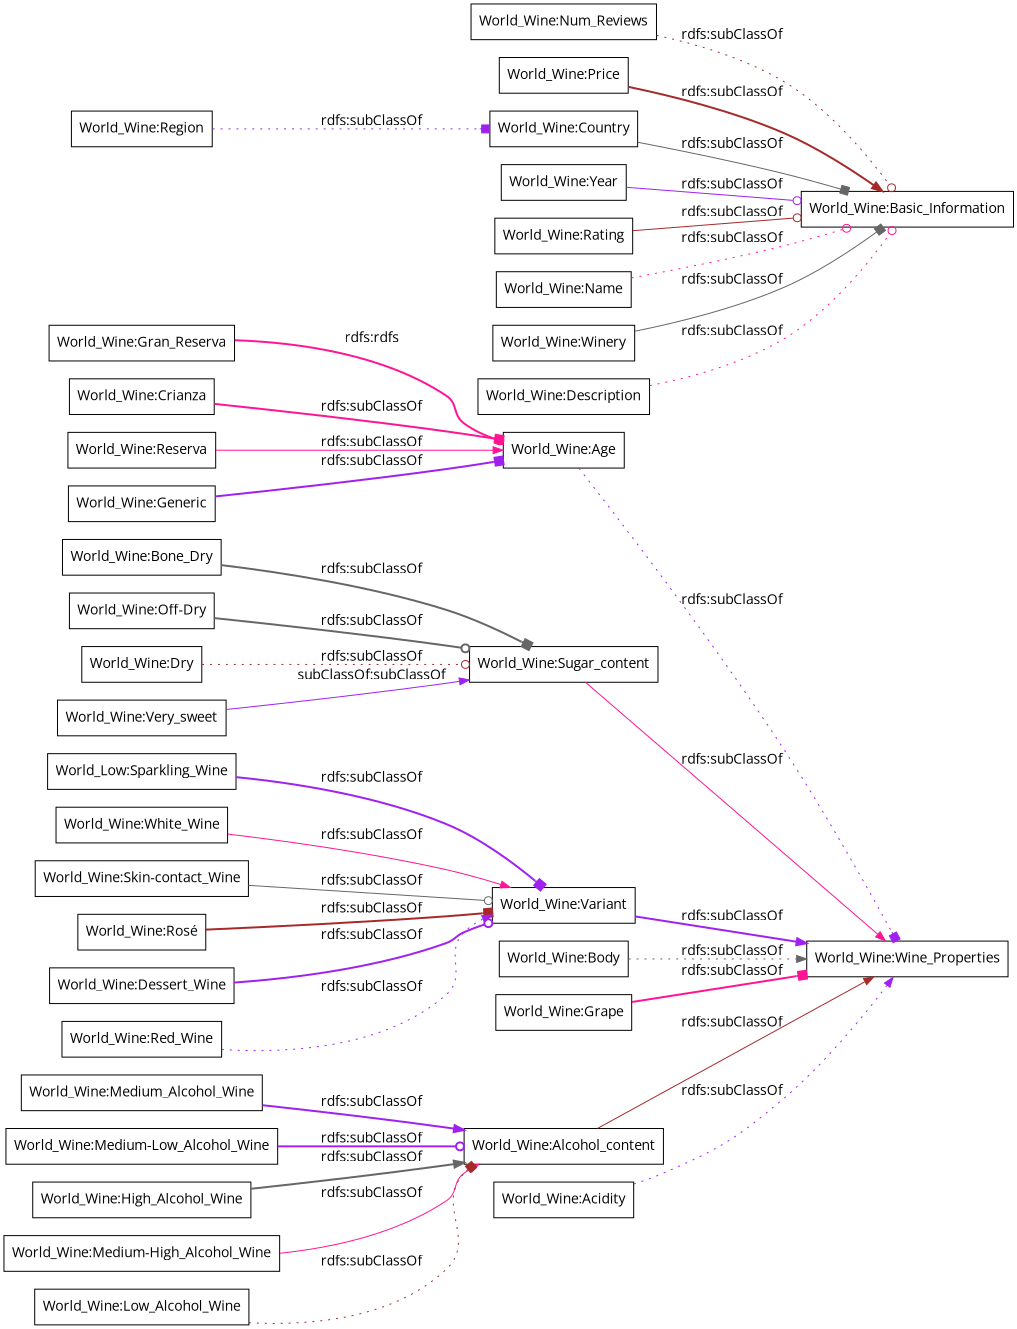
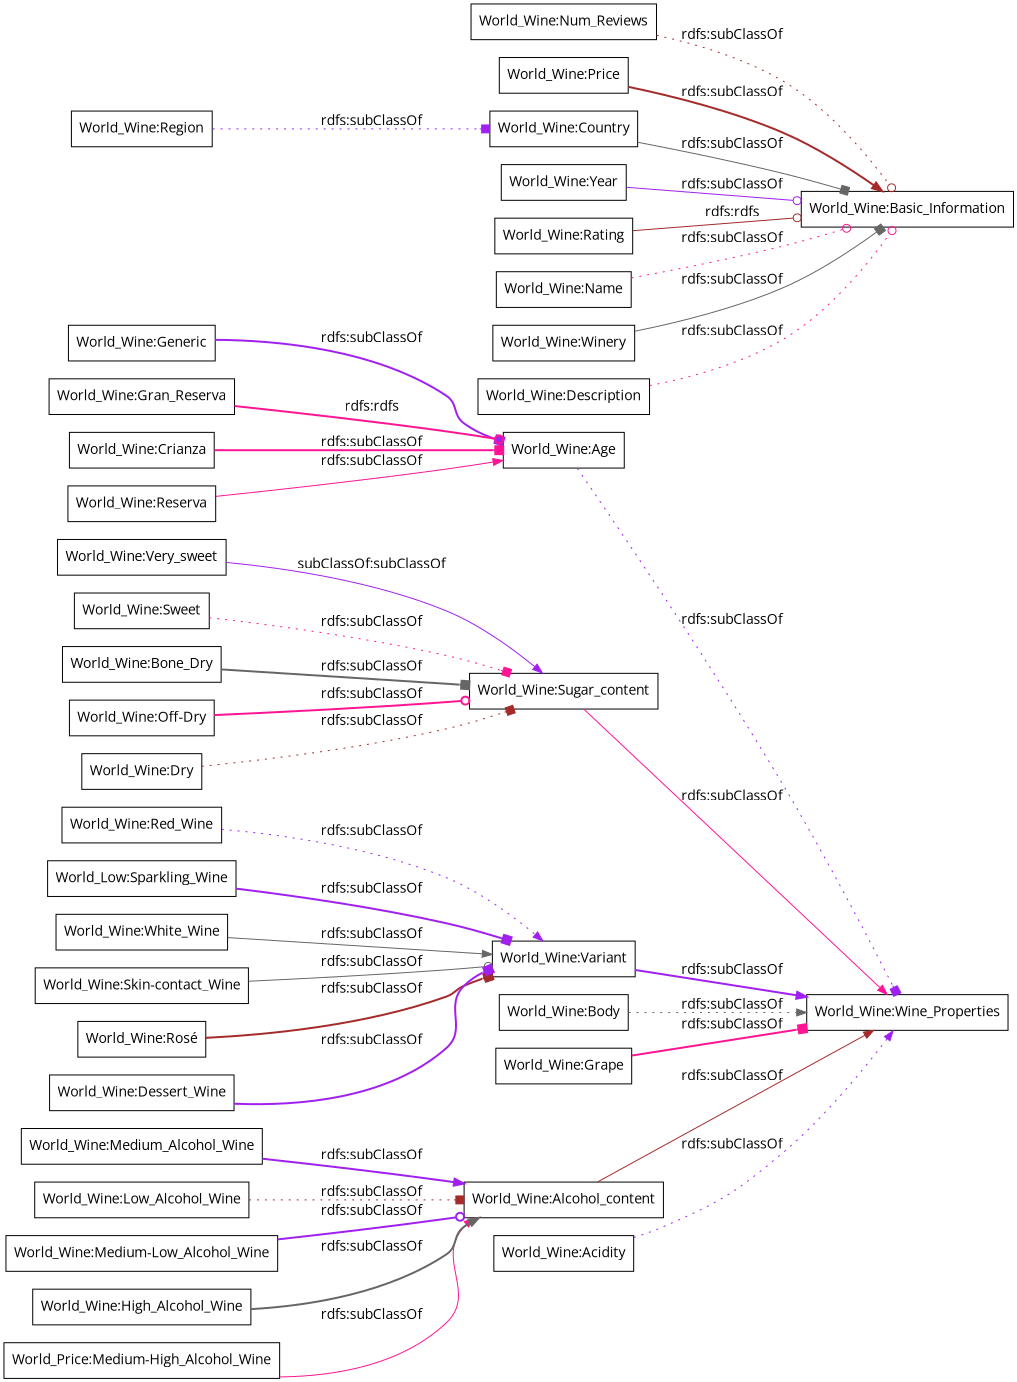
edge "World_Wine:Rating" -> "World_Wine:Basic_Information": label "rdfs:subClassOf" -> "rdfs:rdfs"
node "World_Wine:Sweet": added
edge "World_Wine:Off-Dry" -> "World_Wine:Sugar_content": color gray40 -> deeppink
edge "World_Wine:Dry" -> "World_Wine:Sugar_content": arrowhead odot -> box
edge "World_Wine:White_Wine" -> "World_Wine:Variant": color deeppink -> gray40
edge "World_Wine:Dessert_Wine" -> "World_Wine:Variant": arrowhead odot -> box
node "World_Wine:Medium-High_Alcohol_Wine": label "World_Wine:Medium-High_Alcohol_Wine" -> "World_Price:Medium-High_Alcohol_Wine"
